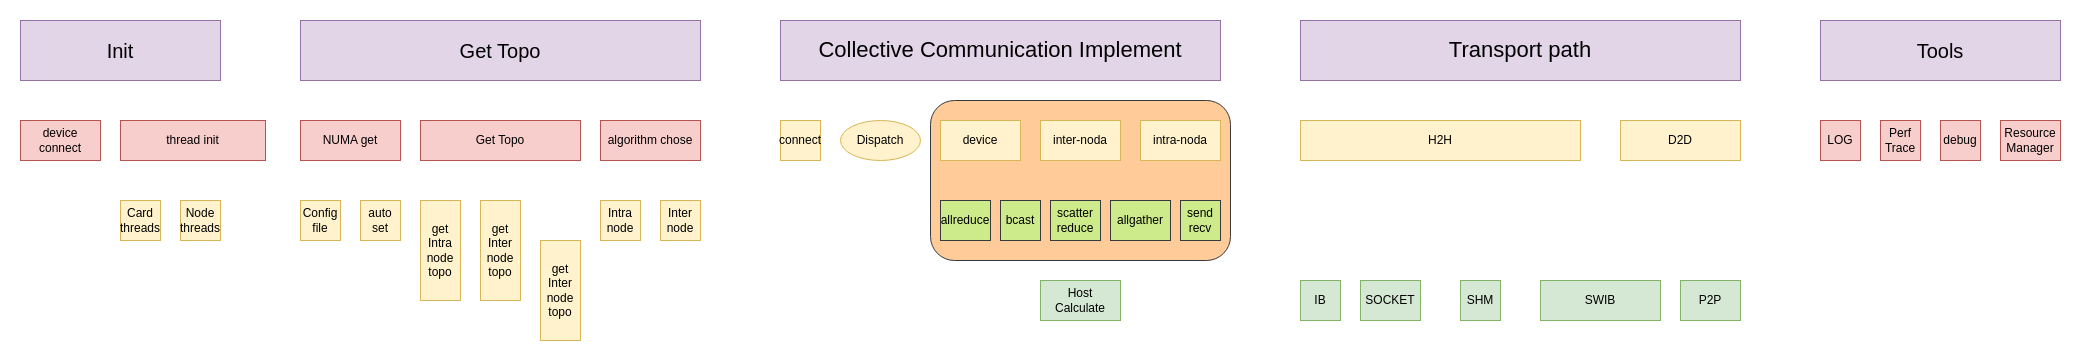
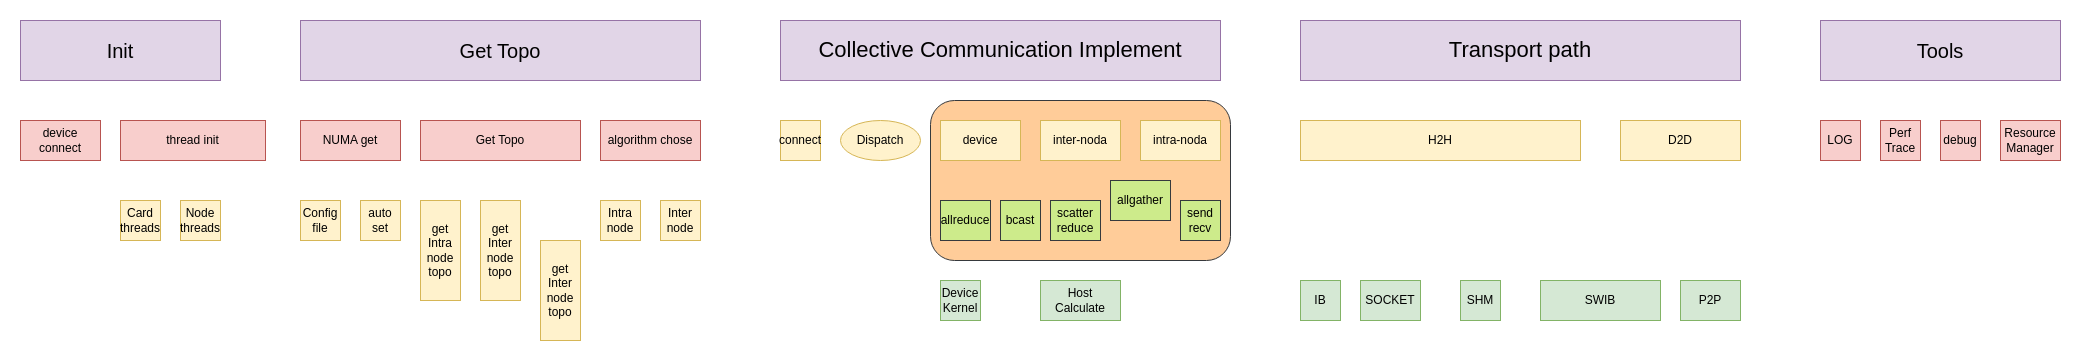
node "allgather": moved (1141, 221) -> (1141, 201)
node "Device Kernel": added
